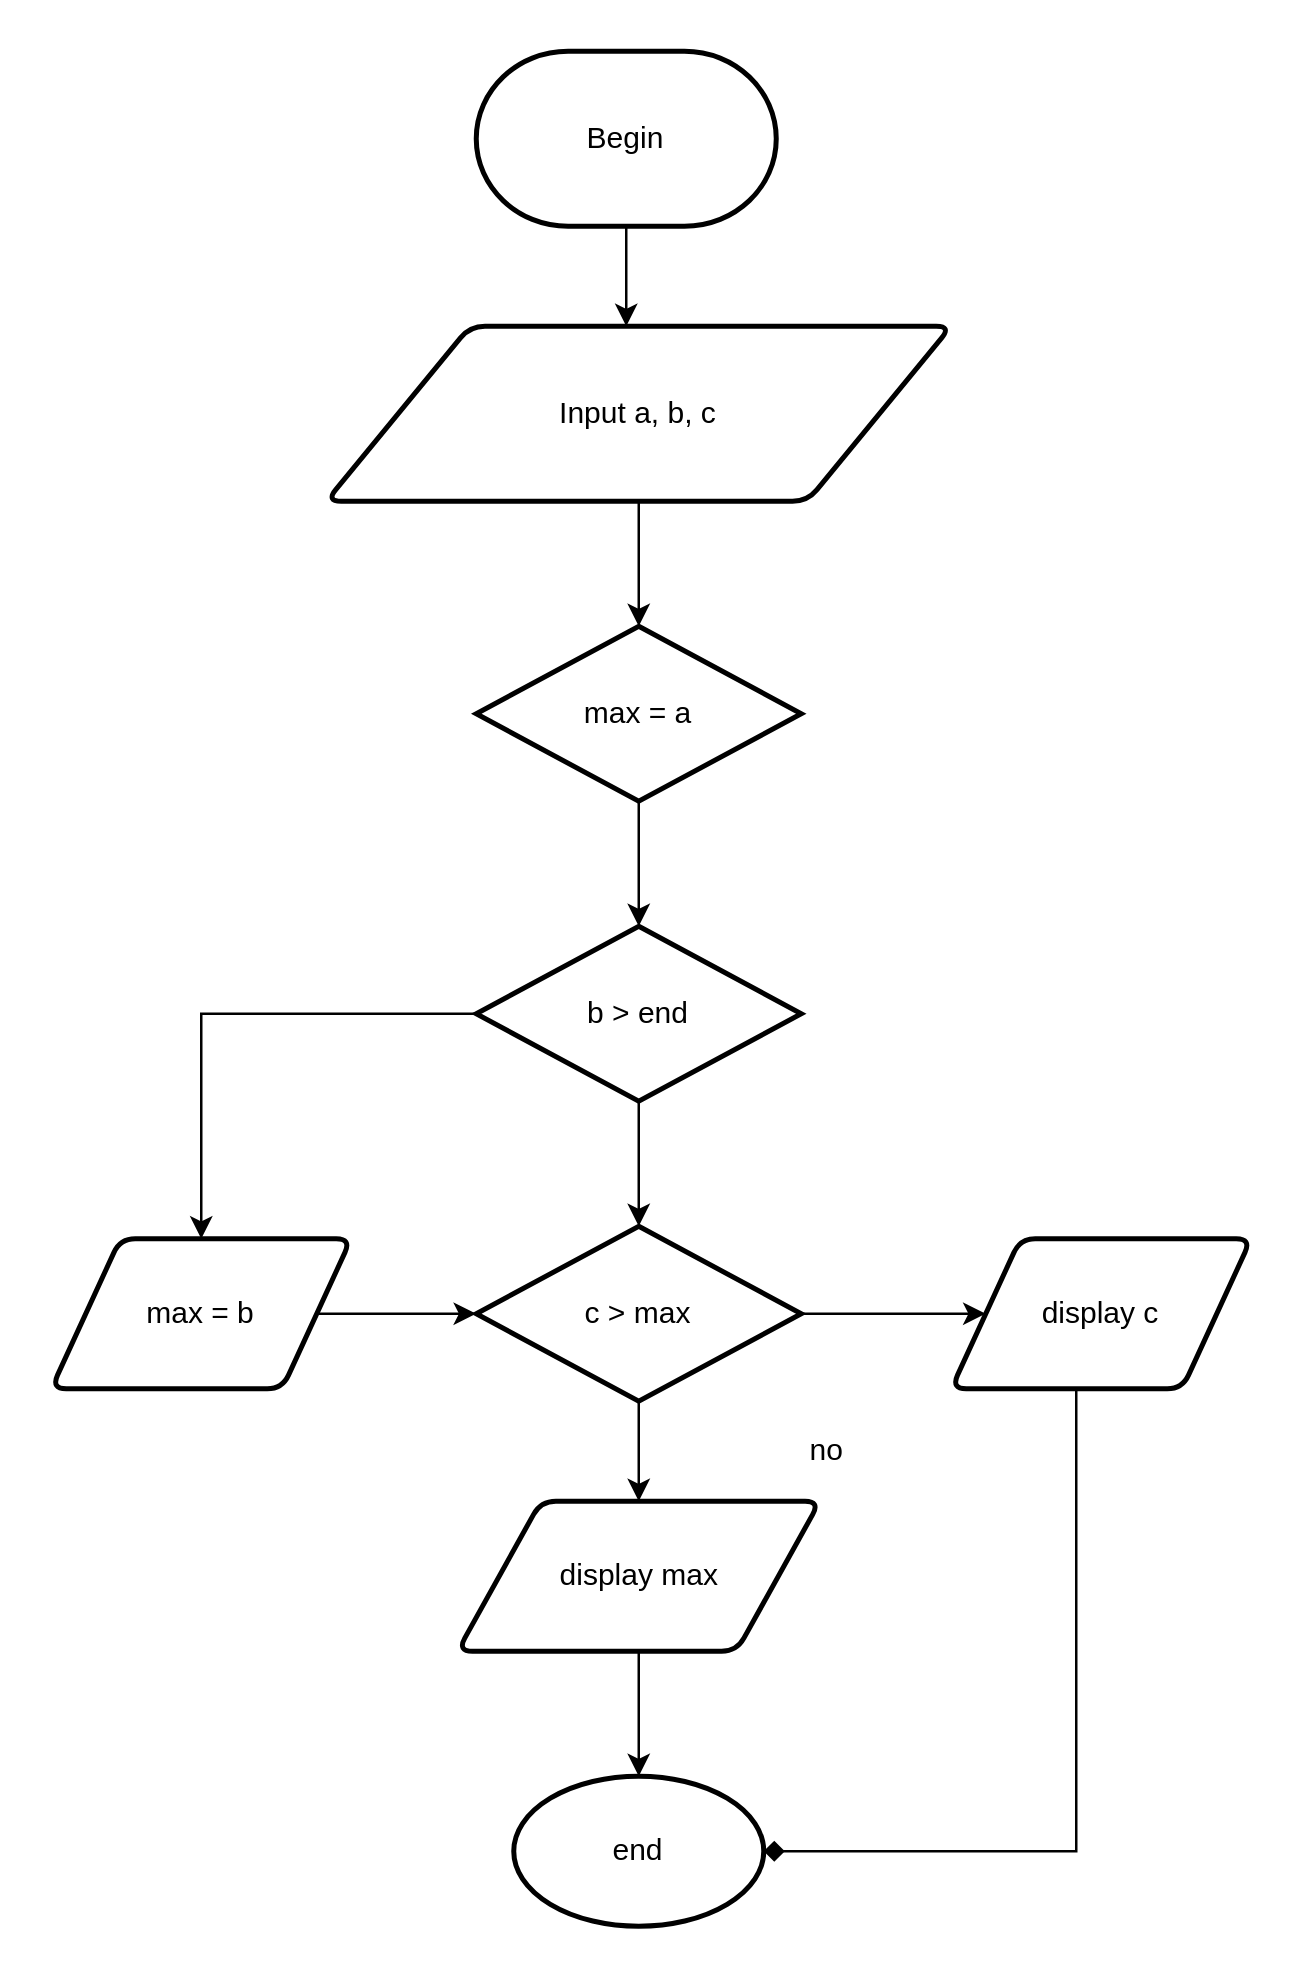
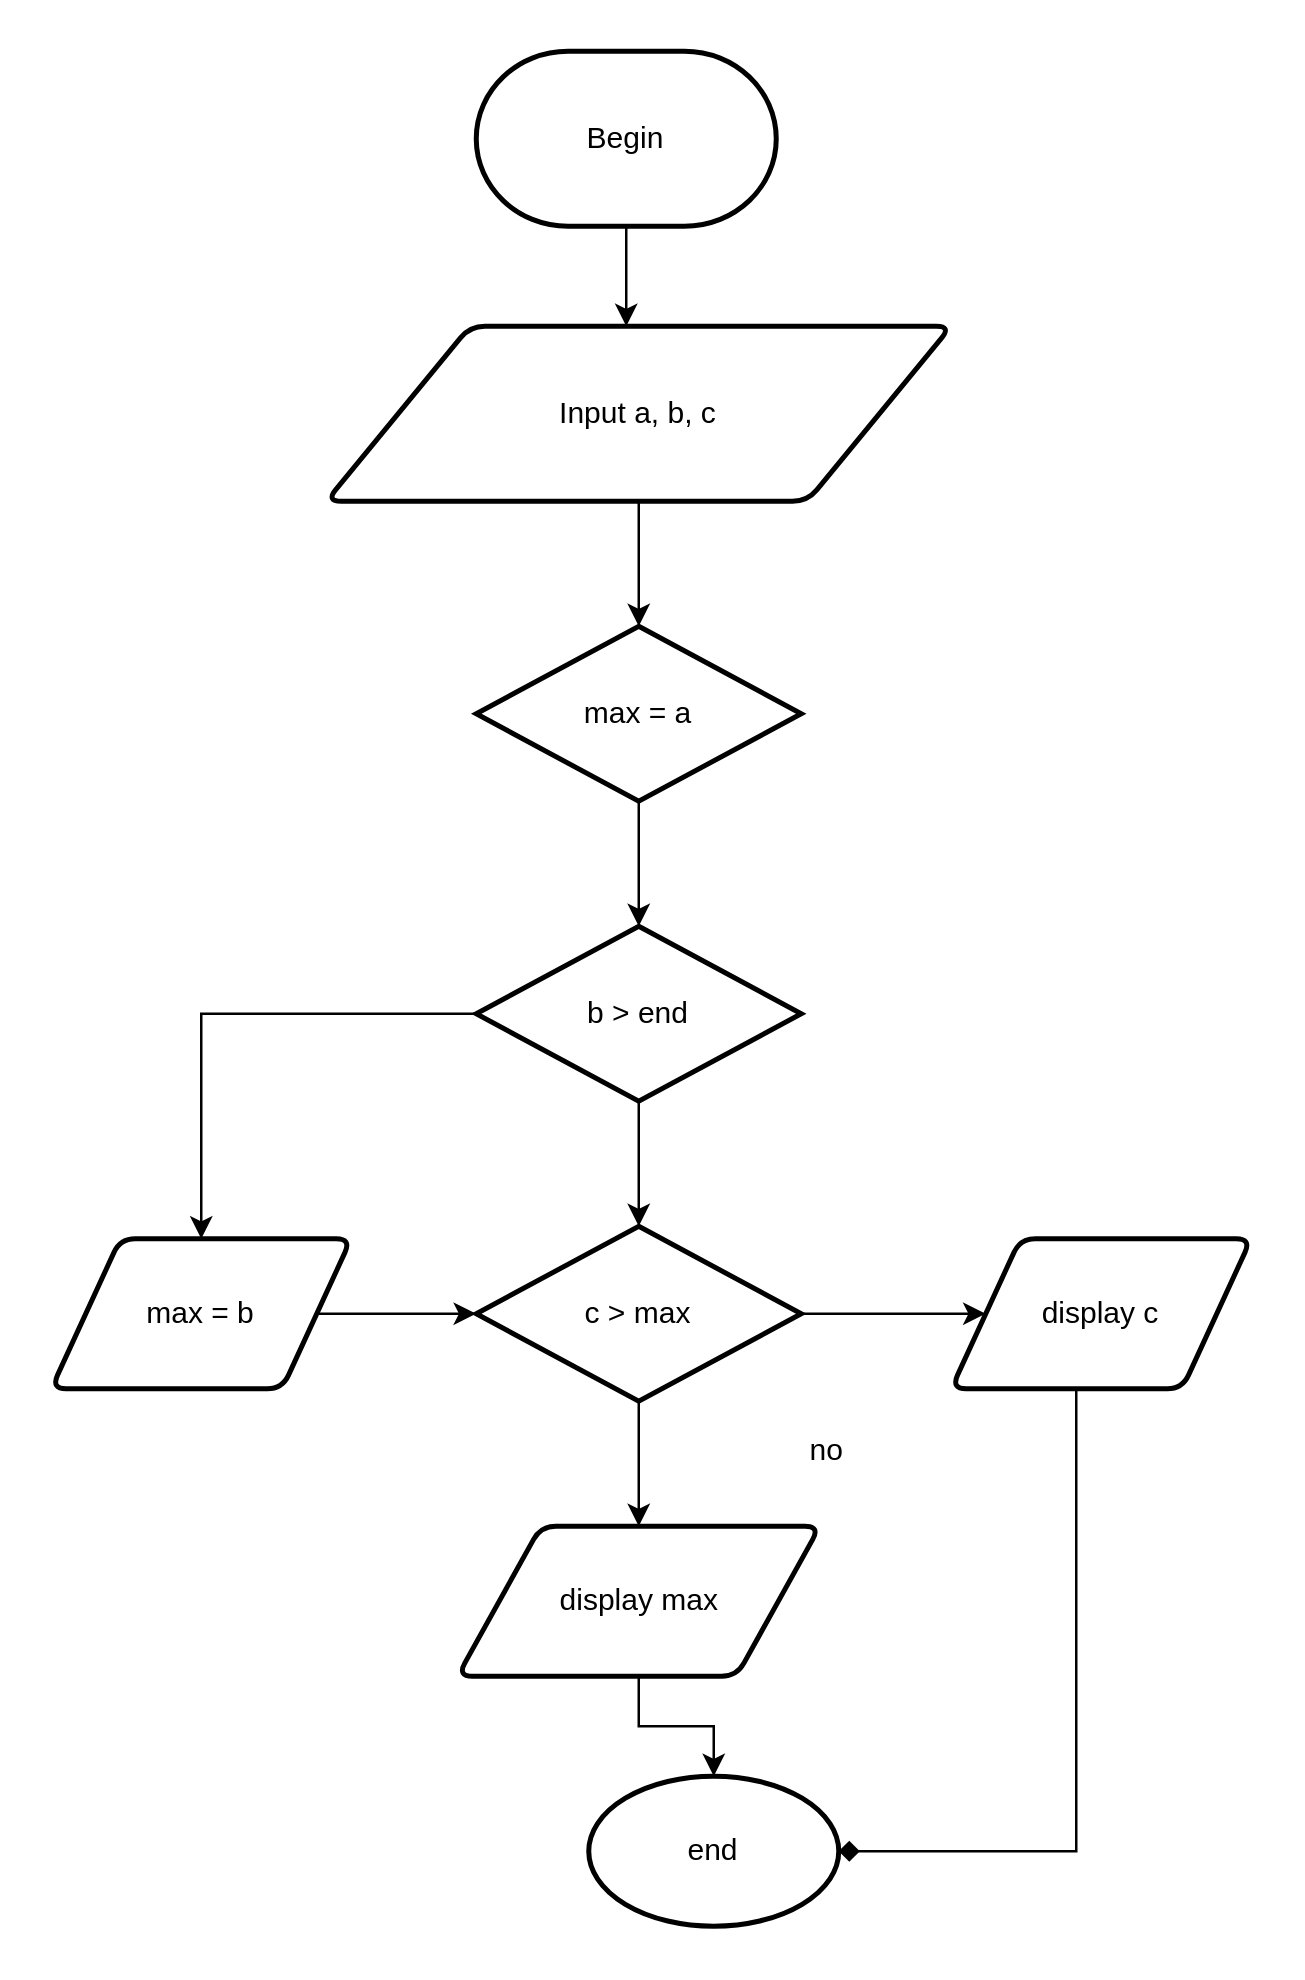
node "display max": moved (639, 1576) -> (639, 1601)
node "end": moved (639, 1851) -> (714, 1851)
